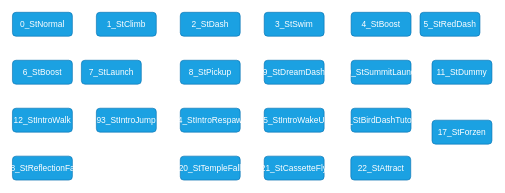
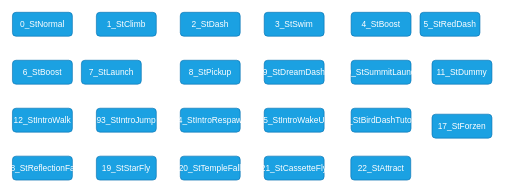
node "17_StForzen": moved (462, 132) -> (462, 126)
node "19_StStarFly": added
